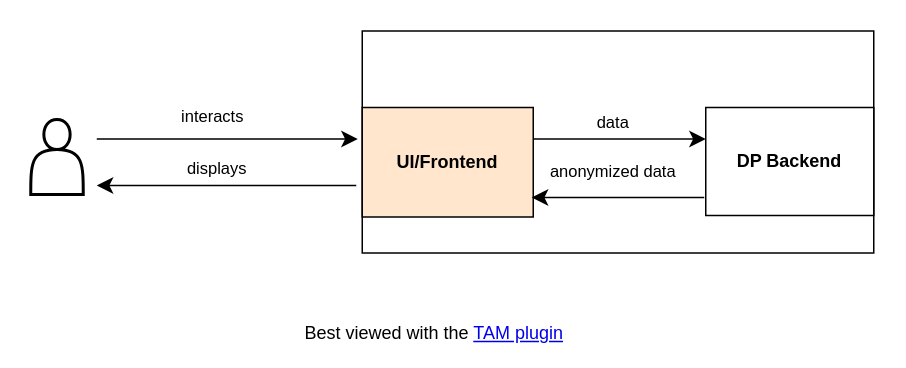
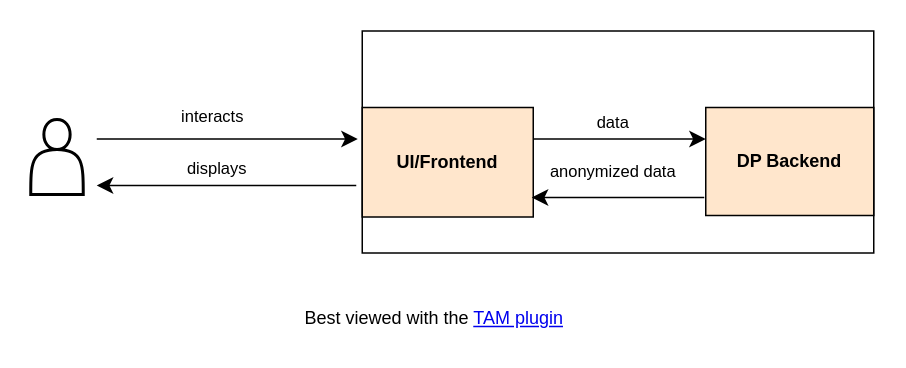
node "DP Backend": fillcolor #ffffff -> #ffe6cc
node "Best viewed with the TAM plugin": moved (452, 332) -> (452, 317)
